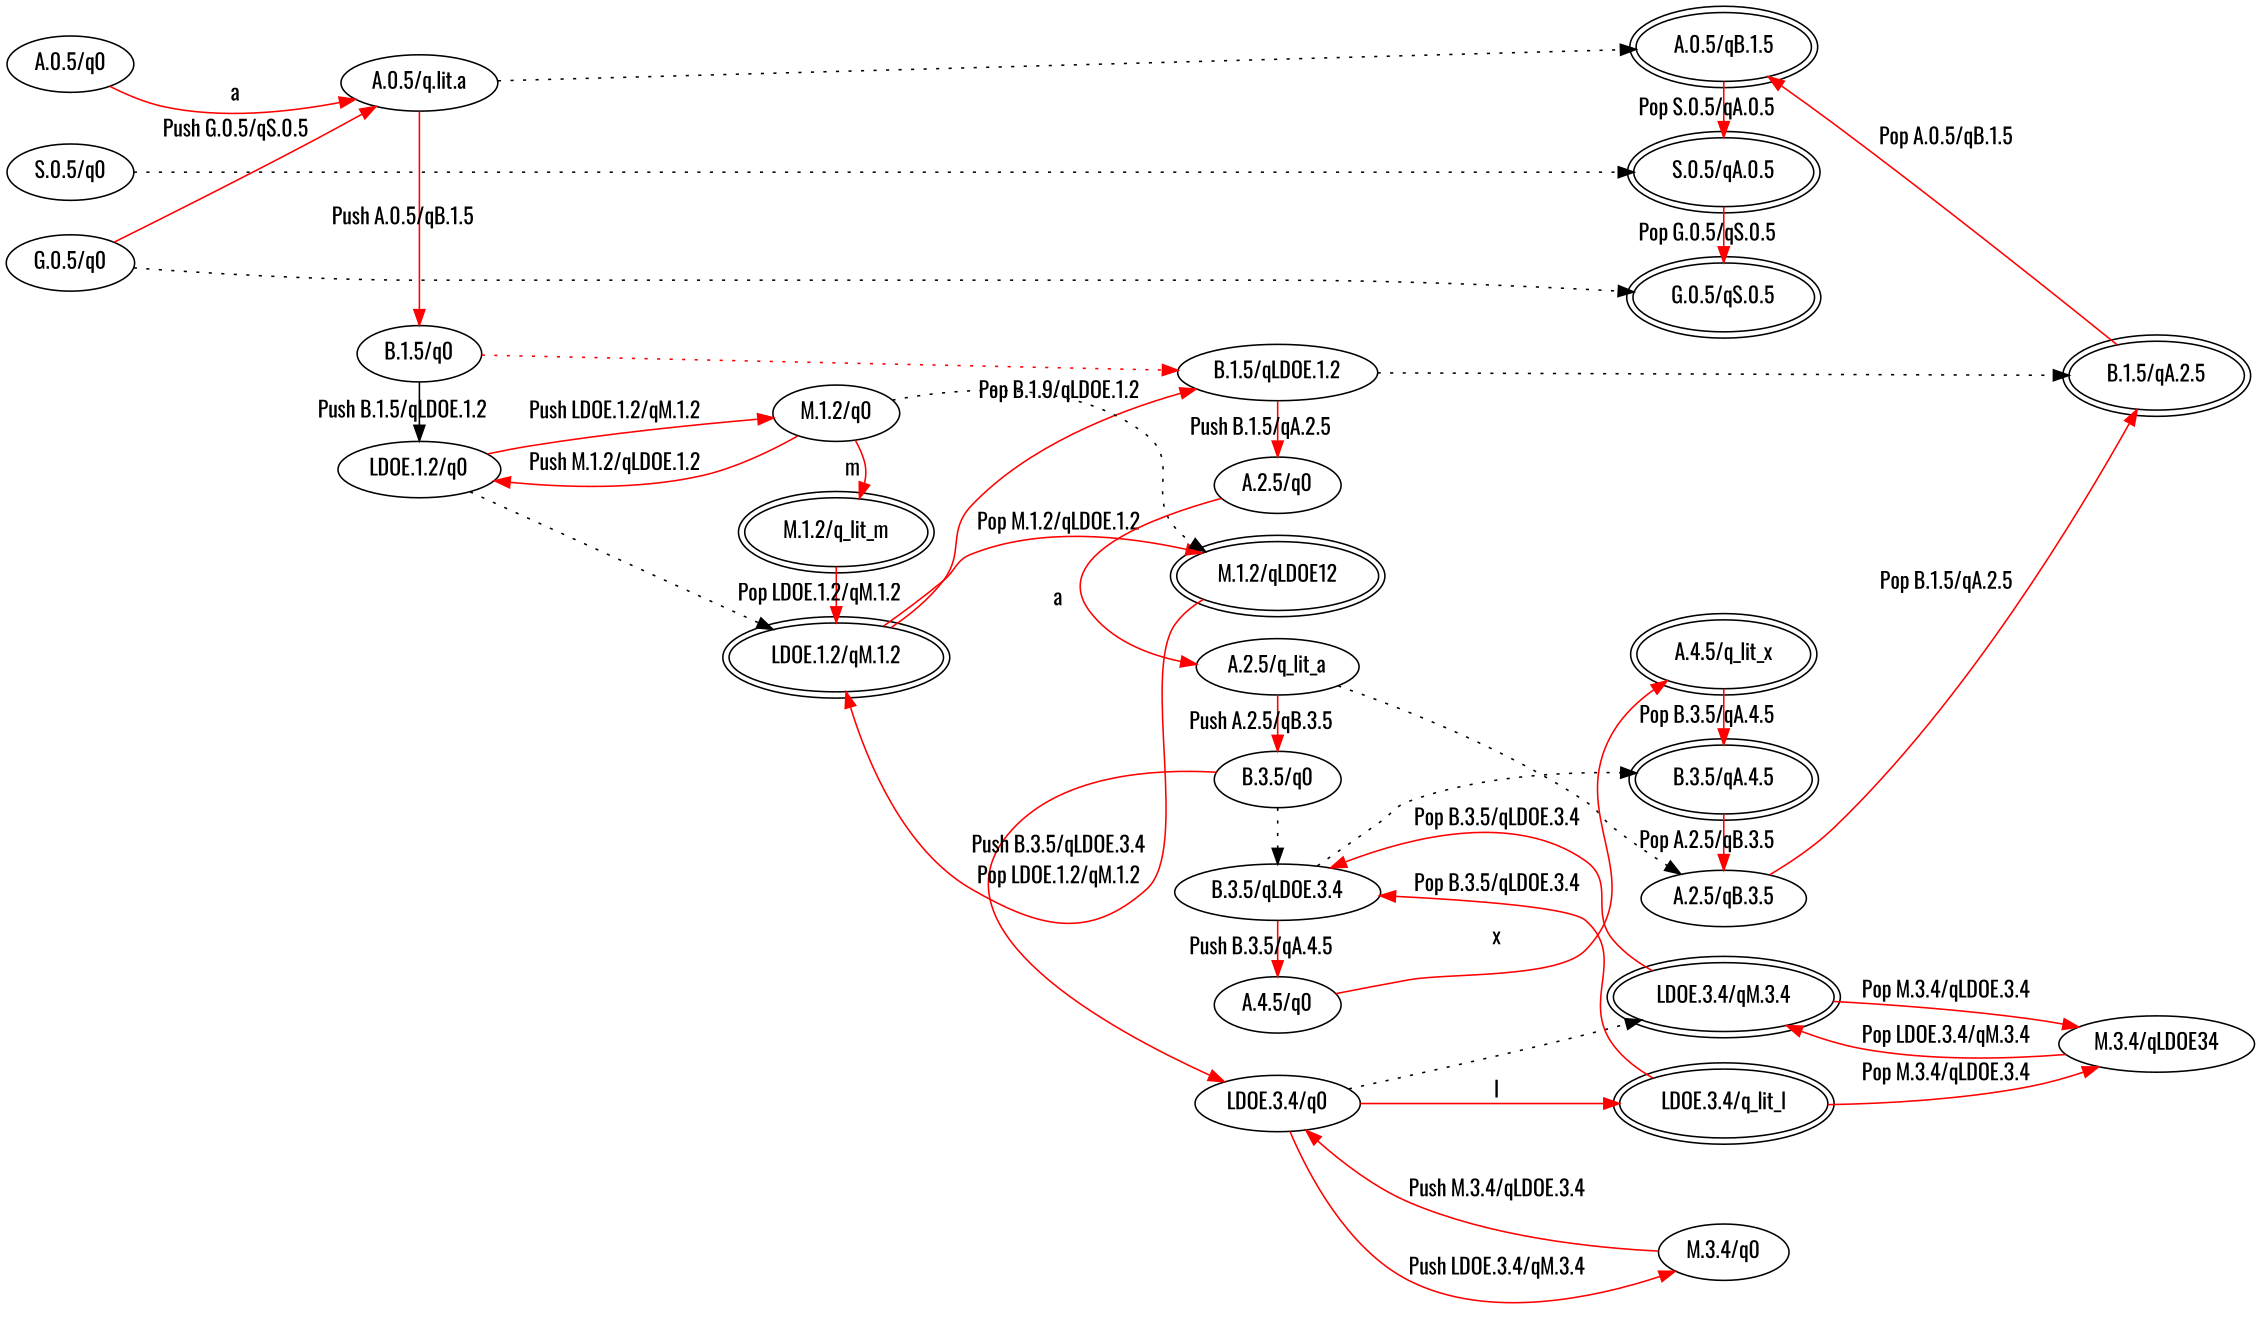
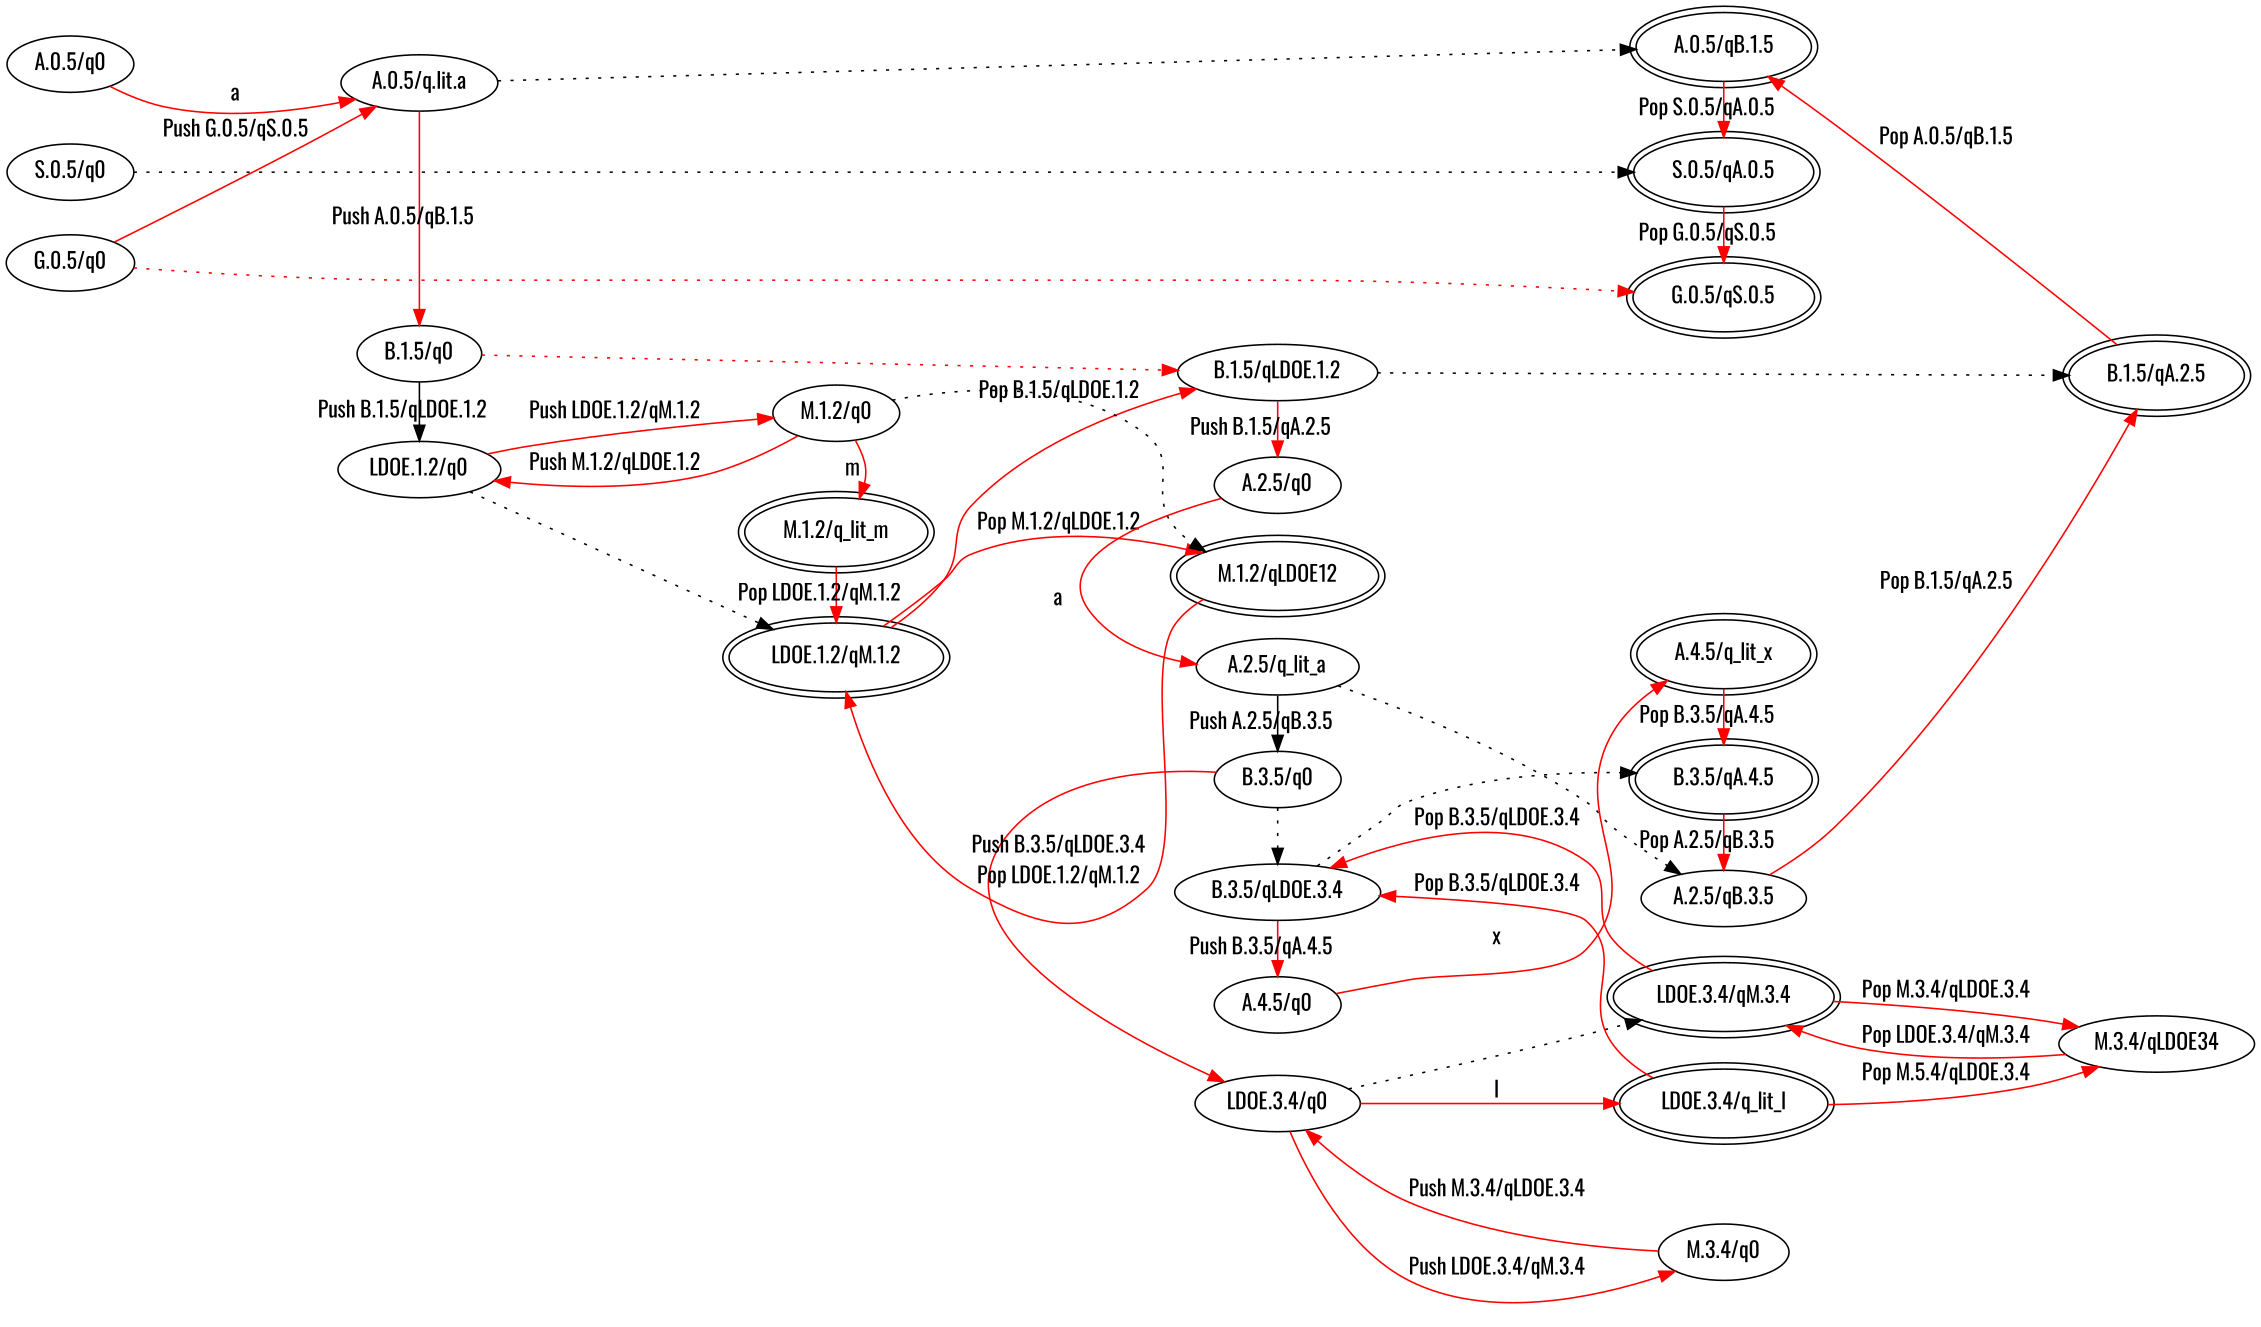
edge "G.0.5/q0" -> "G.0.5/qS.0.5": color black -> red
edge "LDOE.1.2/qM.1.2" -> "B.1.5/qLDOE.1.2": label "Pop B.1.9/qLDOE.1.2" -> "Pop B.1.5/qLDOE.1.2"
edge "A.2.5/q_lit_a" -> "B.3.5/q0": color red -> black
edge "LDOE.3.4/q_lit_l" -> "M.3.4/qLDOE34": label "Pop M.3.4/qLDOE.3.4" -> "Pop M.5.4/qLDOE.3.4"
